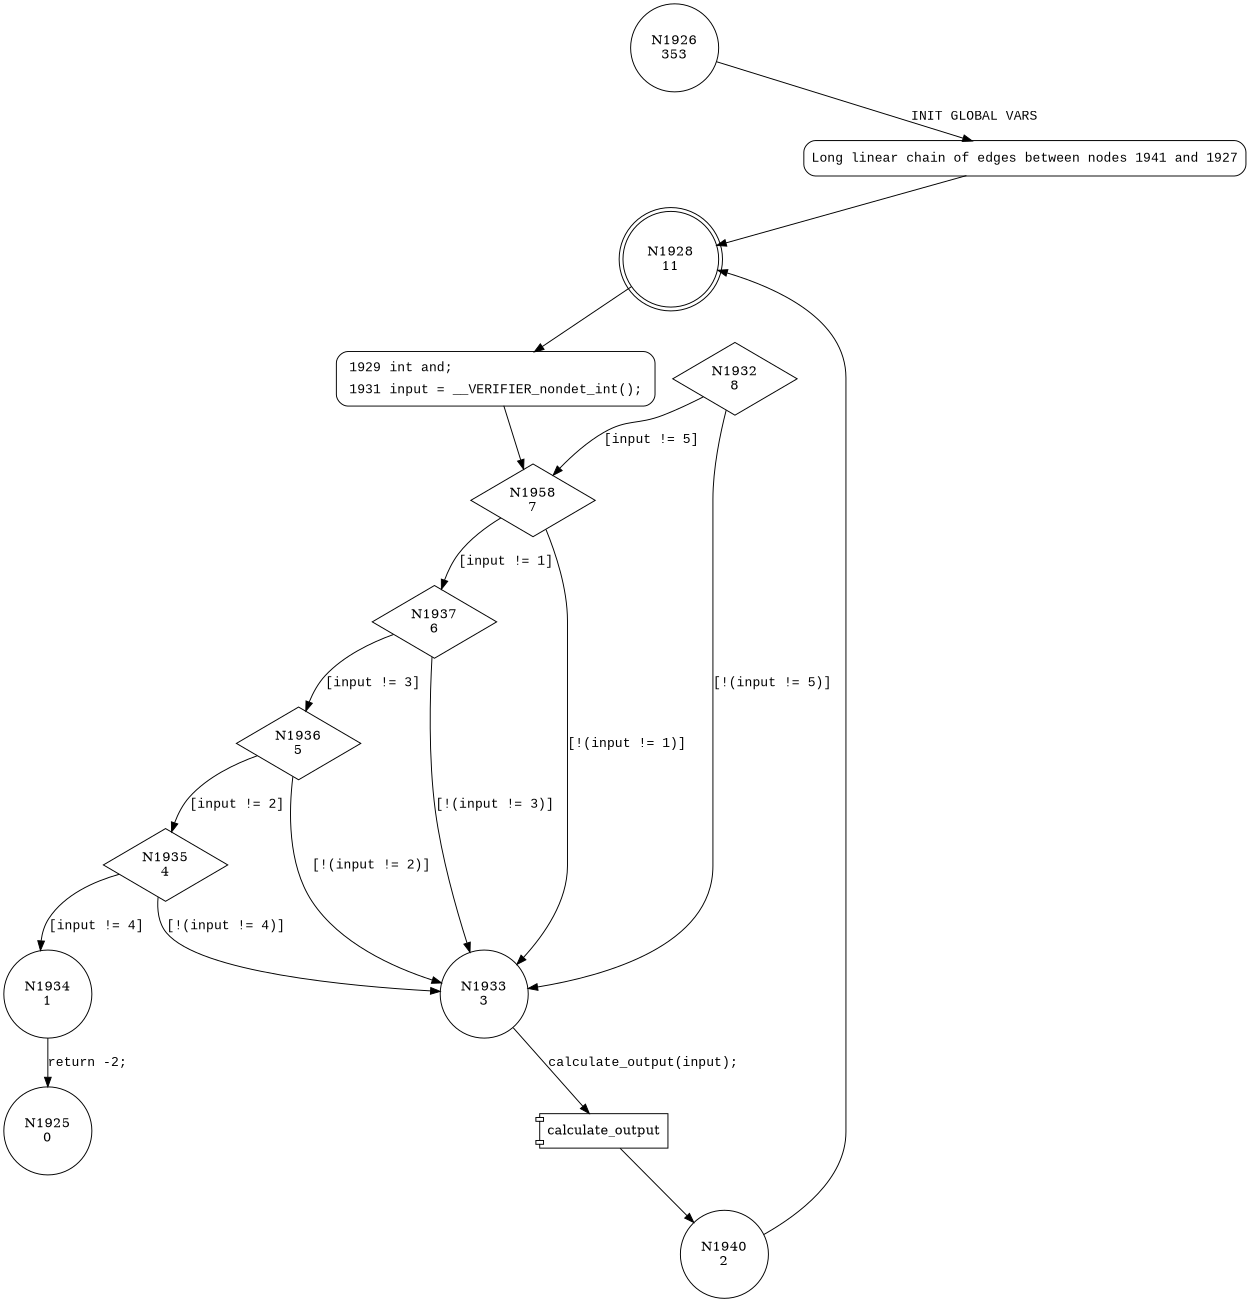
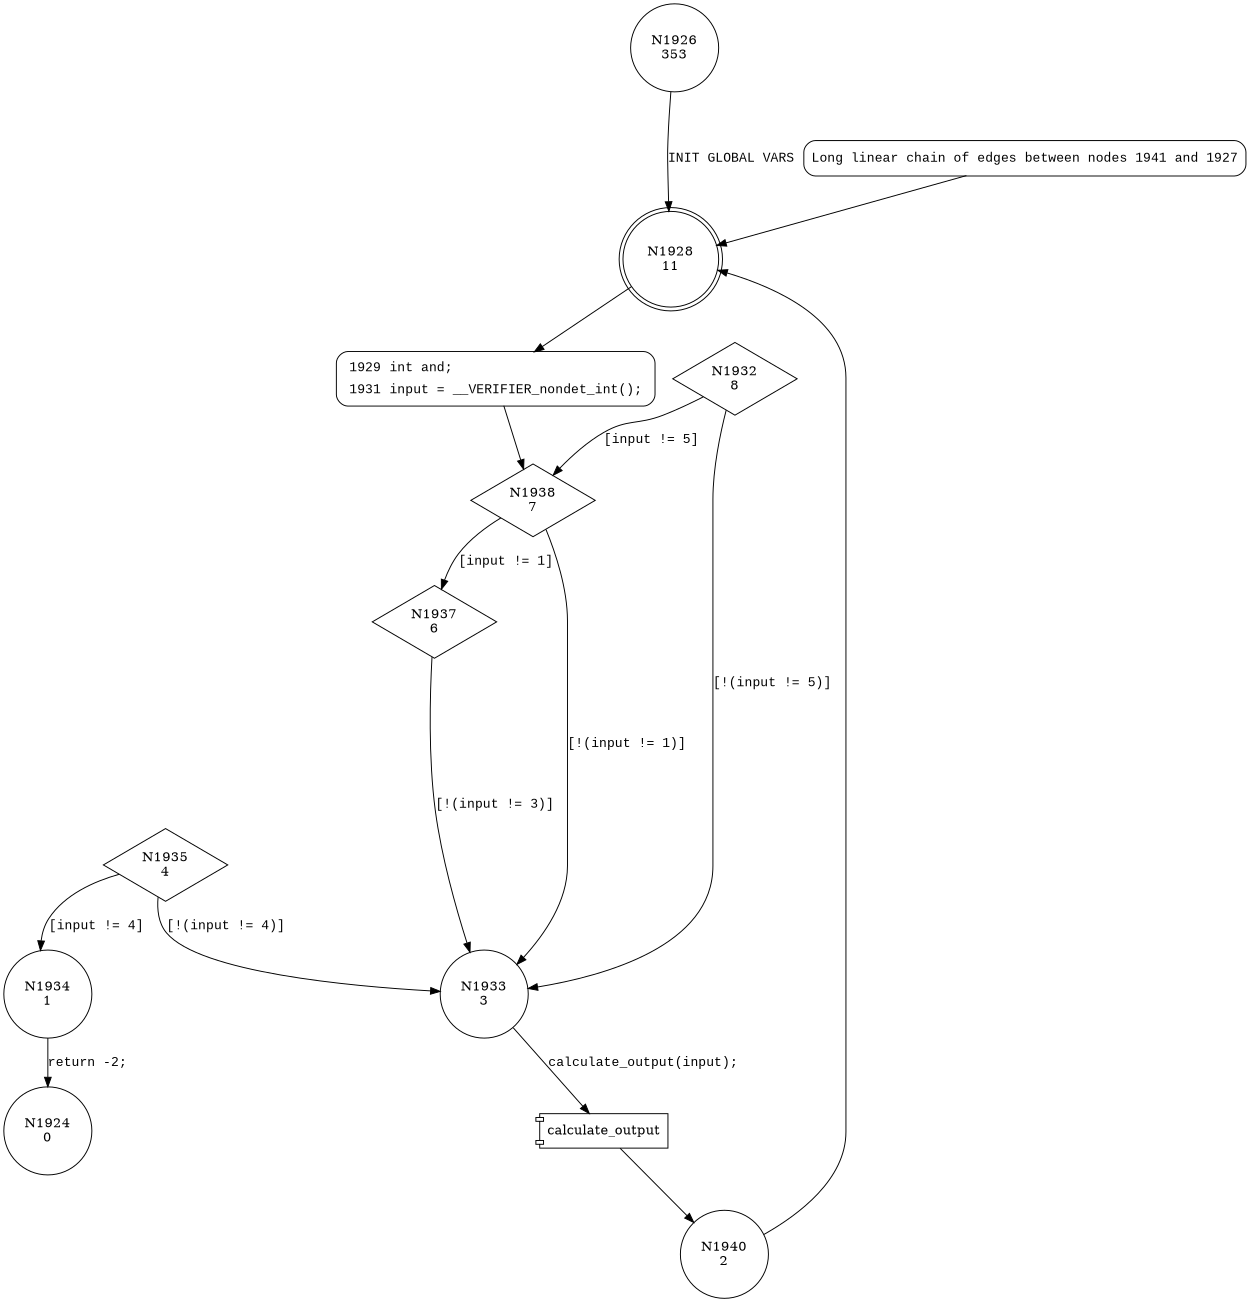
edge "N1926 353" -> "Long linear chain of edges between nodes 1941 and 1927": now "N1926 353" -> "N1928 11"
node "N1958 7": label "N1958 7" -> "N1938 7"
node "N1936 5": removed
node "N1925 0": label "N1925 0" -> "N1924 0"
